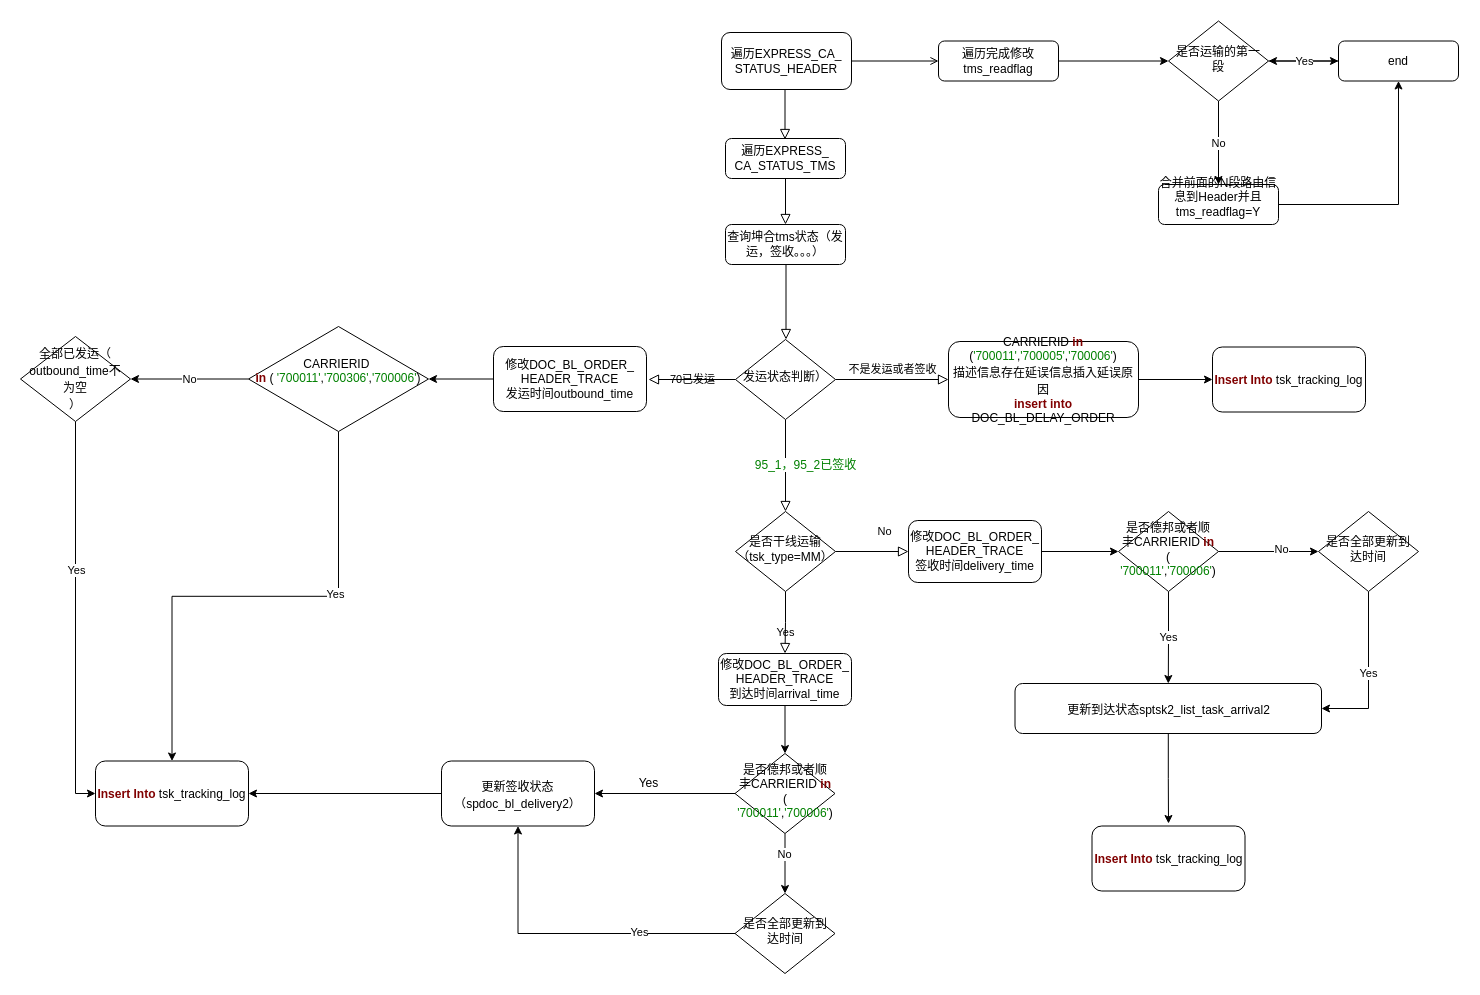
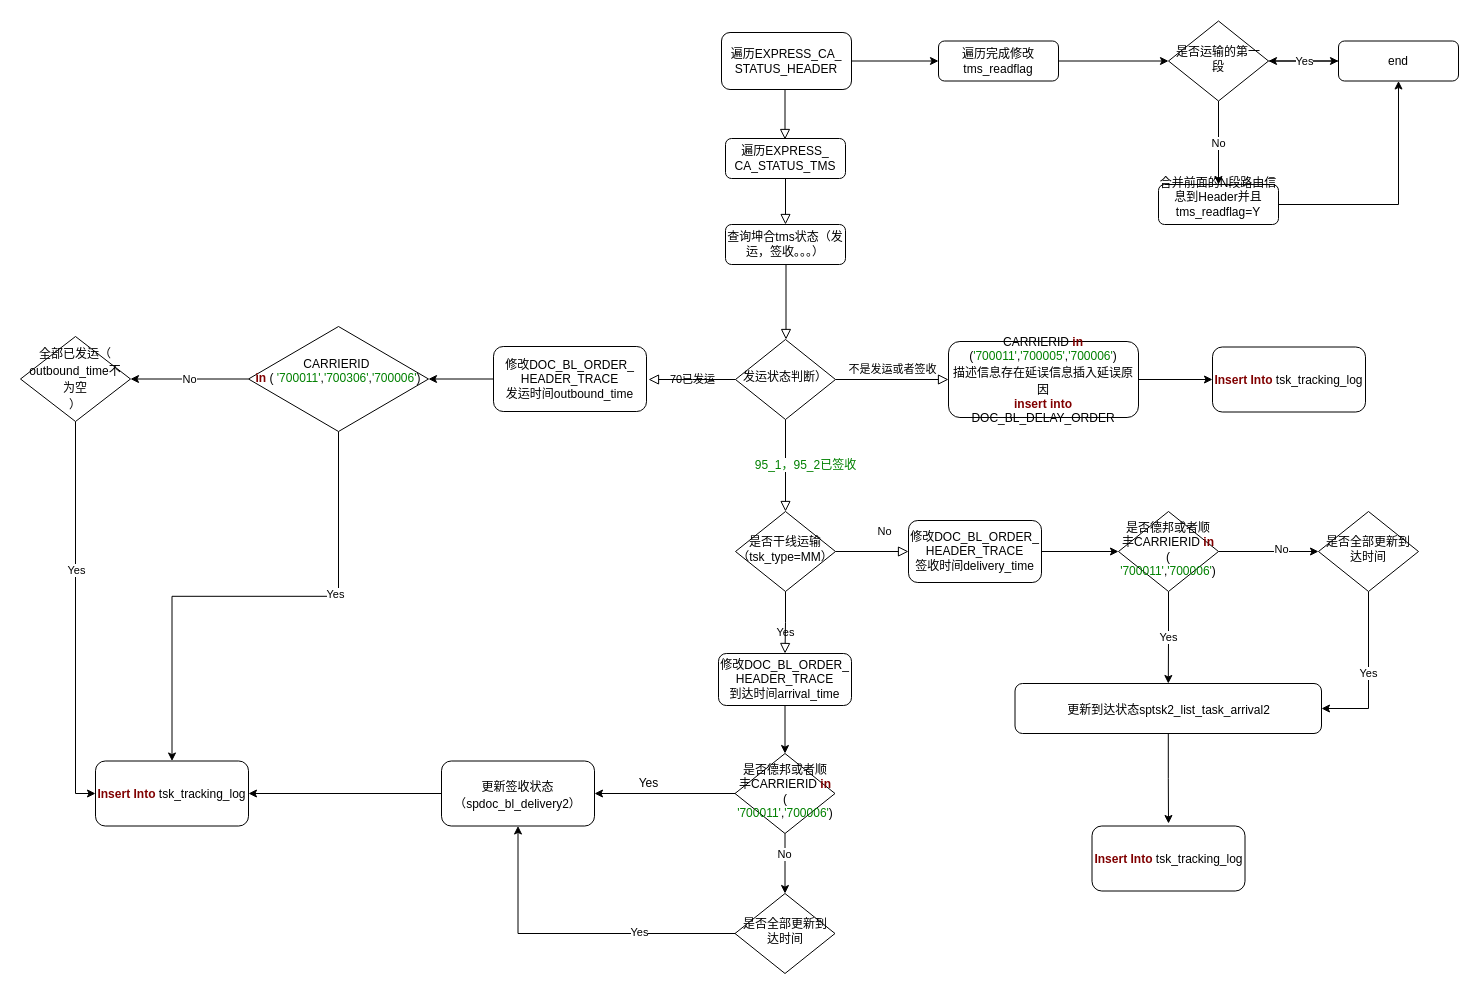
edge "遍历EXPRESS_CA_ STATUS_HEADER" -> "遍历完成修改tms_readflag": arrowhead open -> classic
